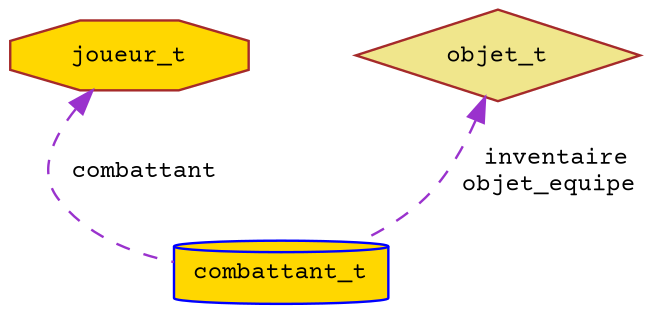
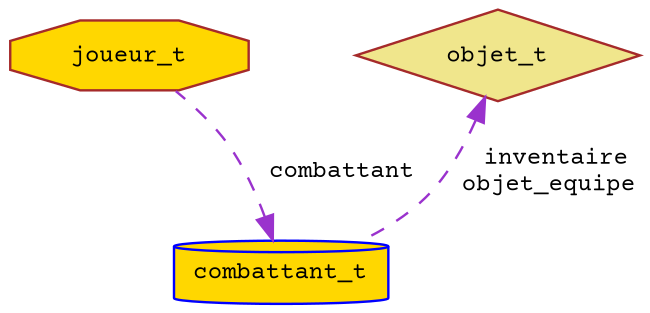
edge "combattant_t" -> "joueur_t": reversed
